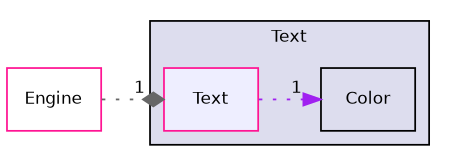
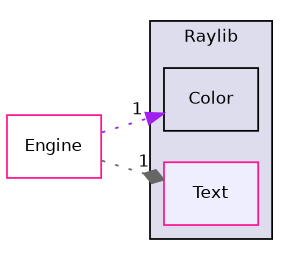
cluster "Text": label "Text" -> "Raylib"
edge "Text" -> "Color": now "Engine" -> "Color"
